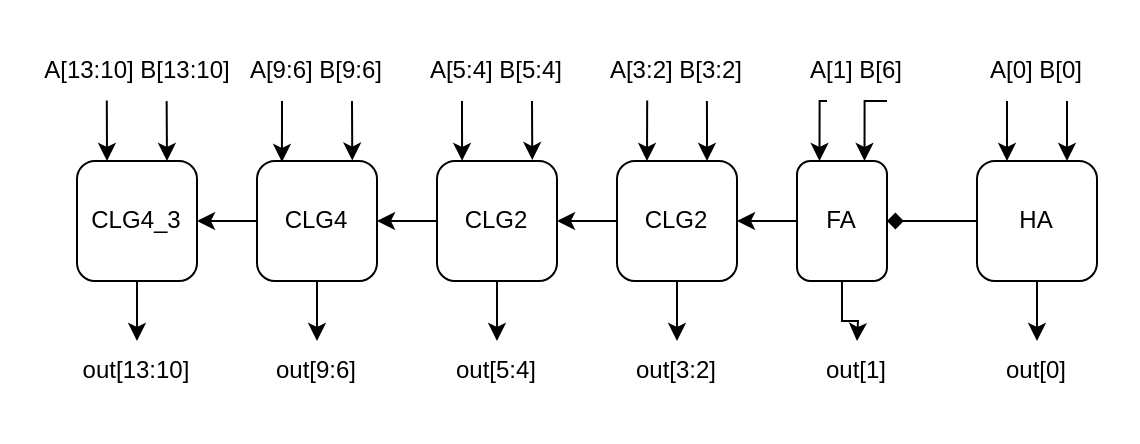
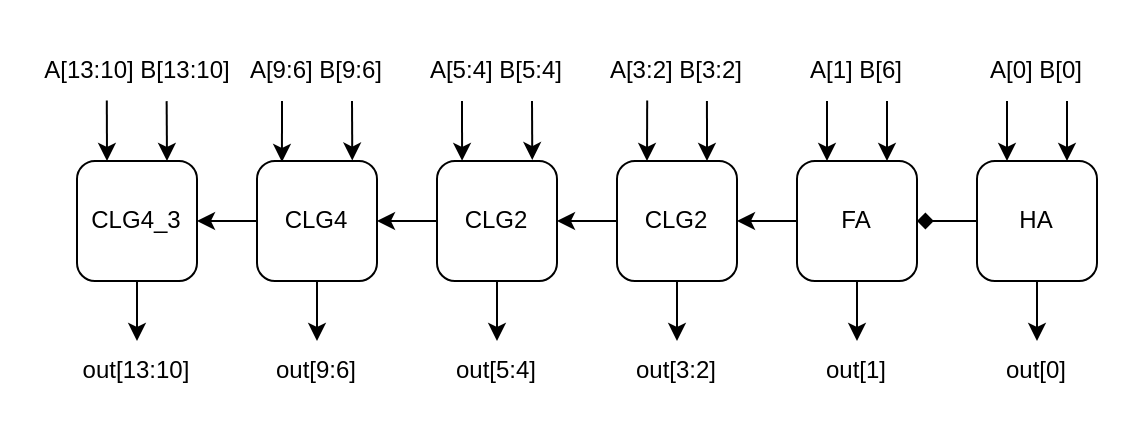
node "FA": size 90x120 -> 120x120
